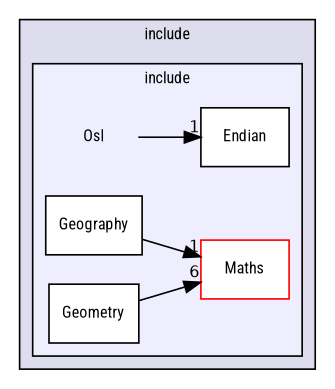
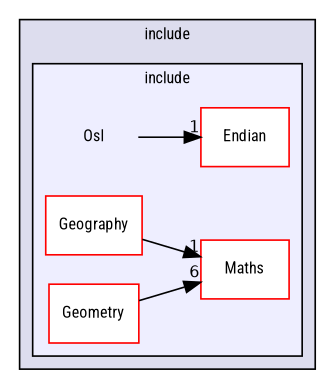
node "Endian": color black -> red
node "Geography": color black -> red
node "Geometry": color black -> red
